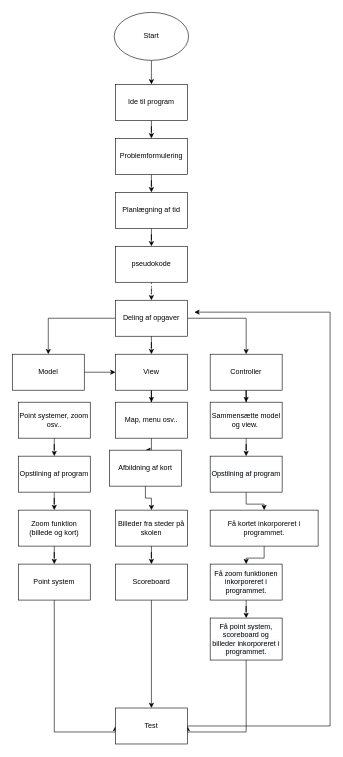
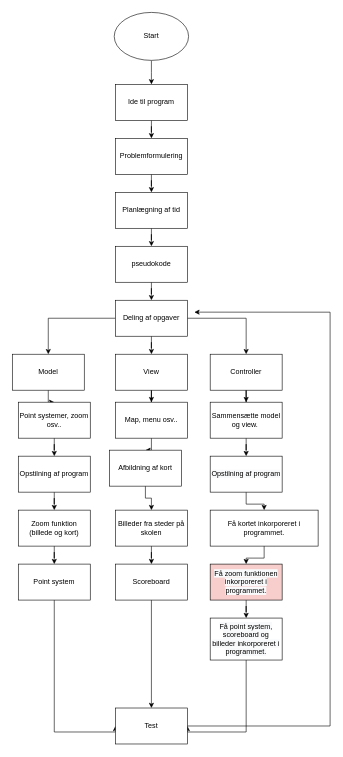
edge "pseudokode" -> "Deling af opgaver": style dashed -> solid
edge "Model" -> "View": now "Model" -> "Point systemer, zoom osv.."
node "Få zoom funktionen inkorporeret i programmet.": fillcolor #ffffff -> #f8cecc
